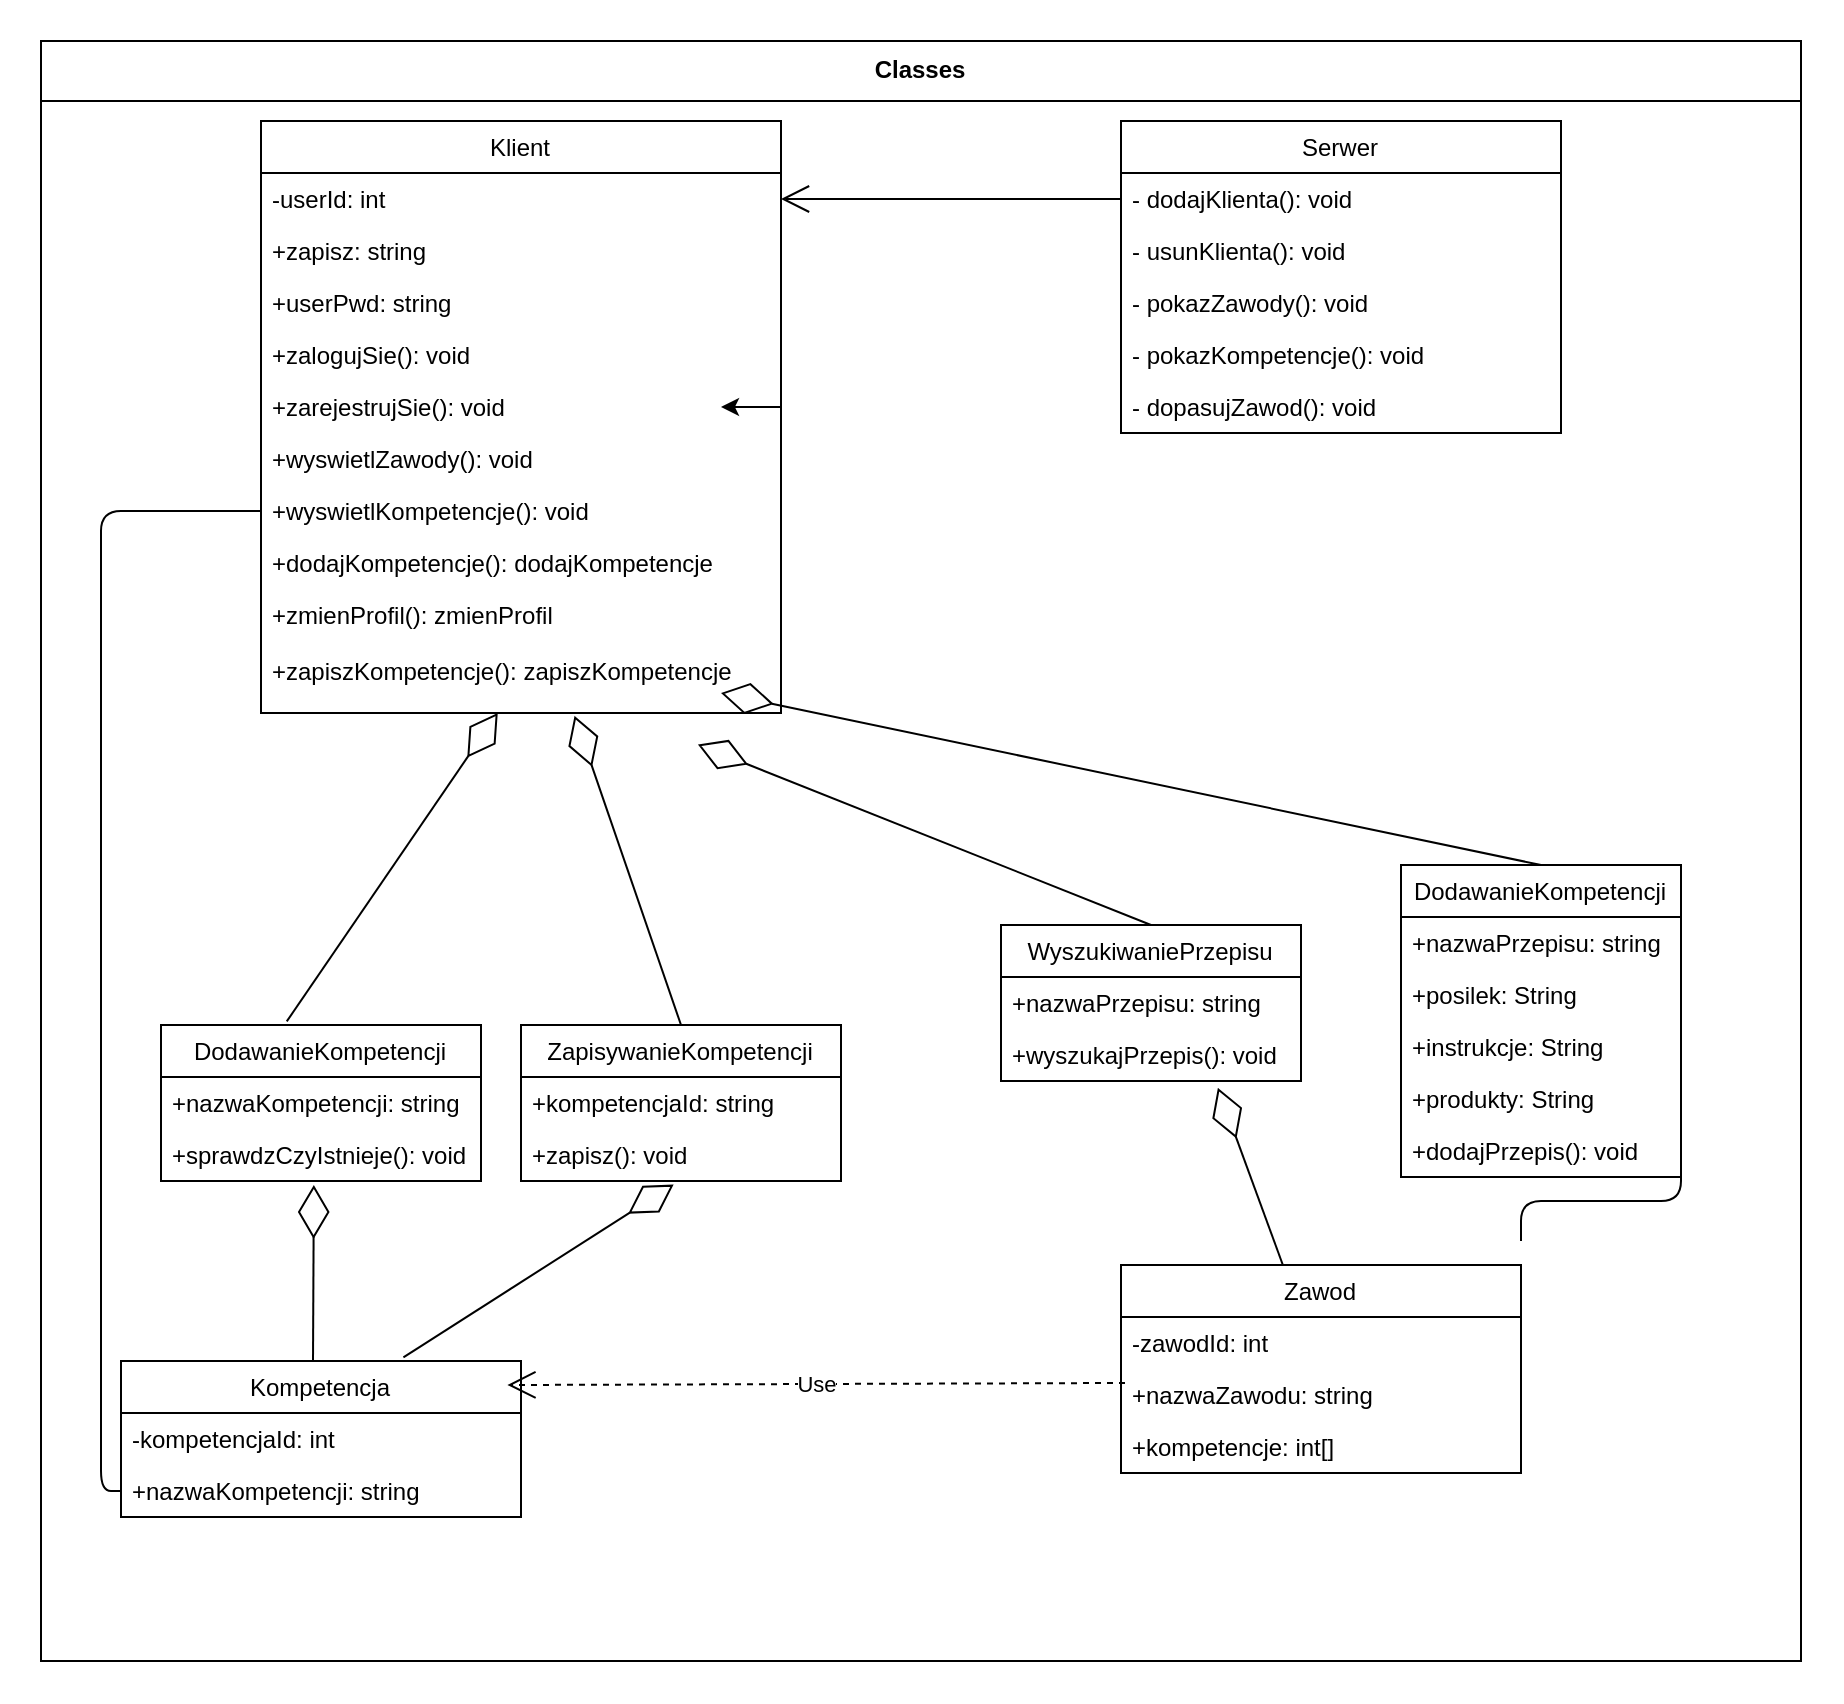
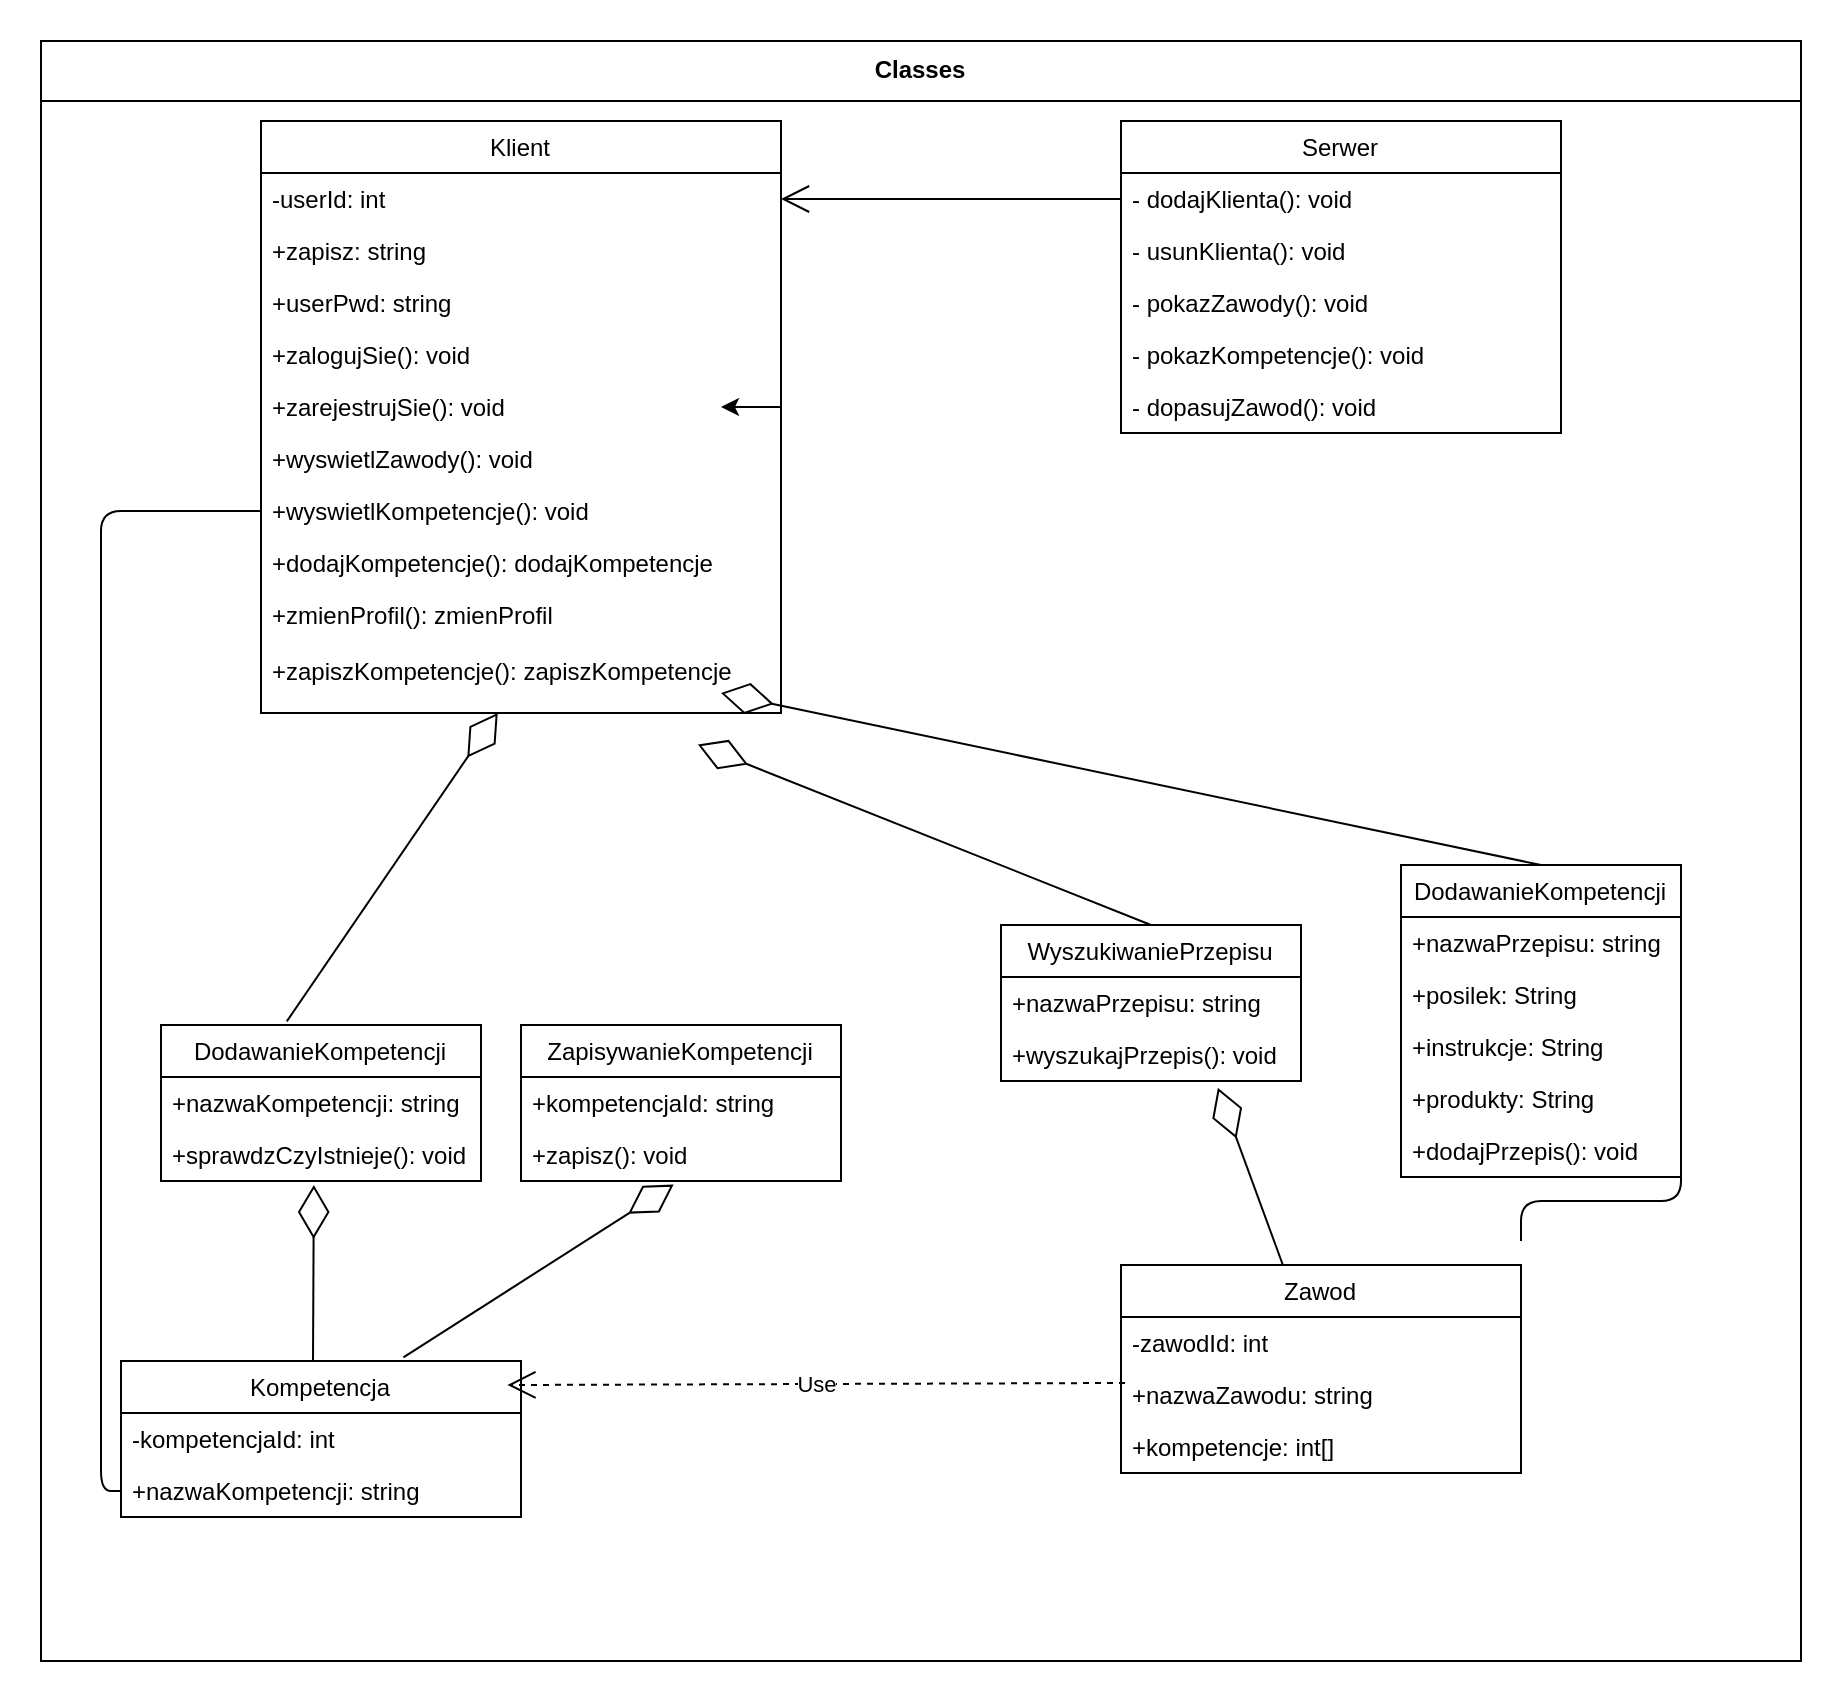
edge "ZapisywanieKompetencji" -> "+zapiszKompetencje(): zapiszKompetencje": removed
